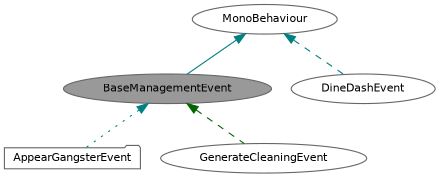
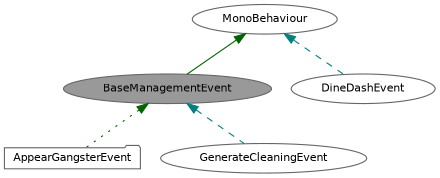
edge "BaseManagementEvent" -> "MonoBehaviour": color teal -> darkgreen
edge "GenerateCleaningEvent" -> "BaseManagementEvent": color darkgreen -> teal
edge "AppearGangsterEvent" -> "BaseManagementEvent": color teal -> darkgreen
